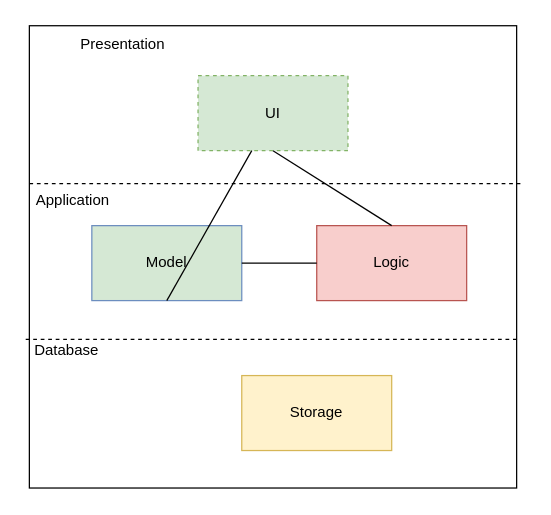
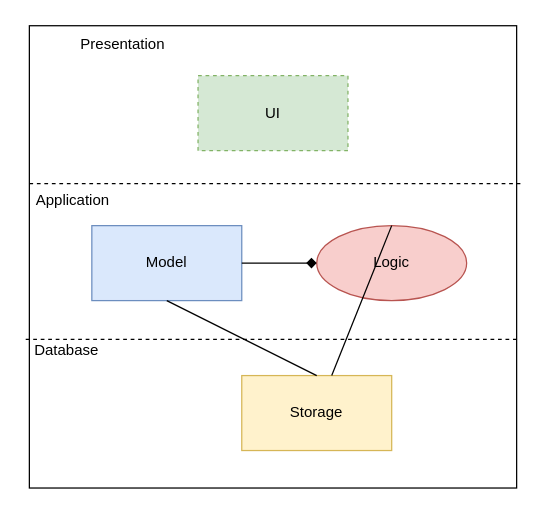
edge "UI" -- "Logic": now "Storage" -- "Logic"
edge "UI" -- "Model": now "Storage" -- "Model"
node "Model": fillcolor #d5e8d4 -> #dae8fc
edge "Model" -- "Logic": arrowhead none -> diamond
node "Logic": shape rectangle -> ellipse
